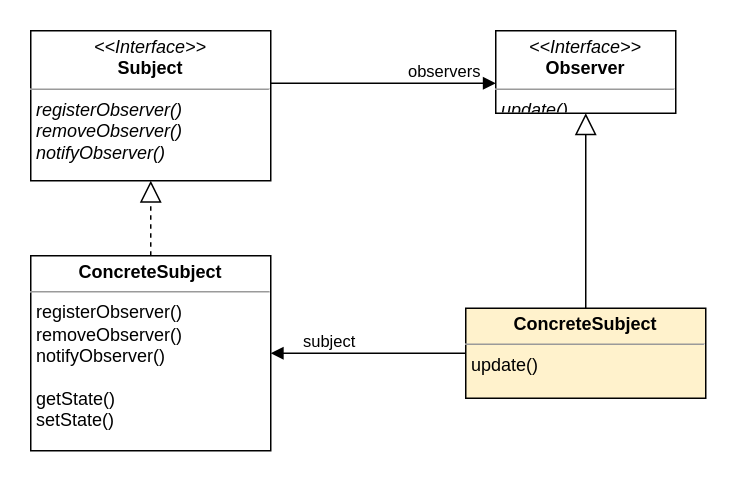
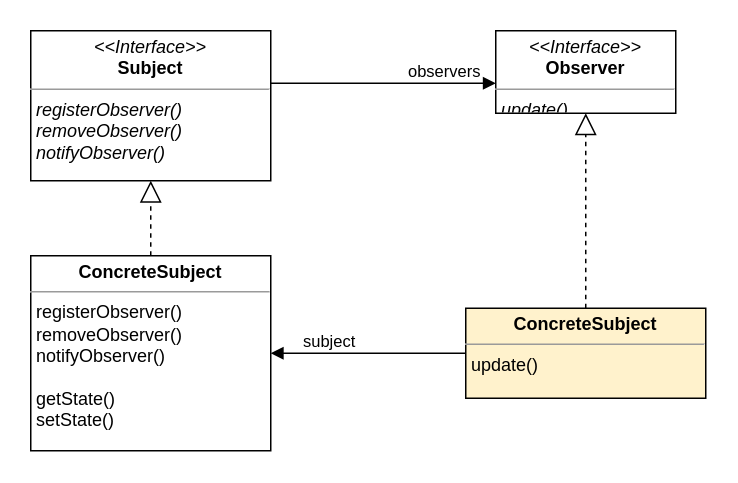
edge "ConcreteSubject update()" -> "<<Interface>> Observer update()": style solid -> dashed
